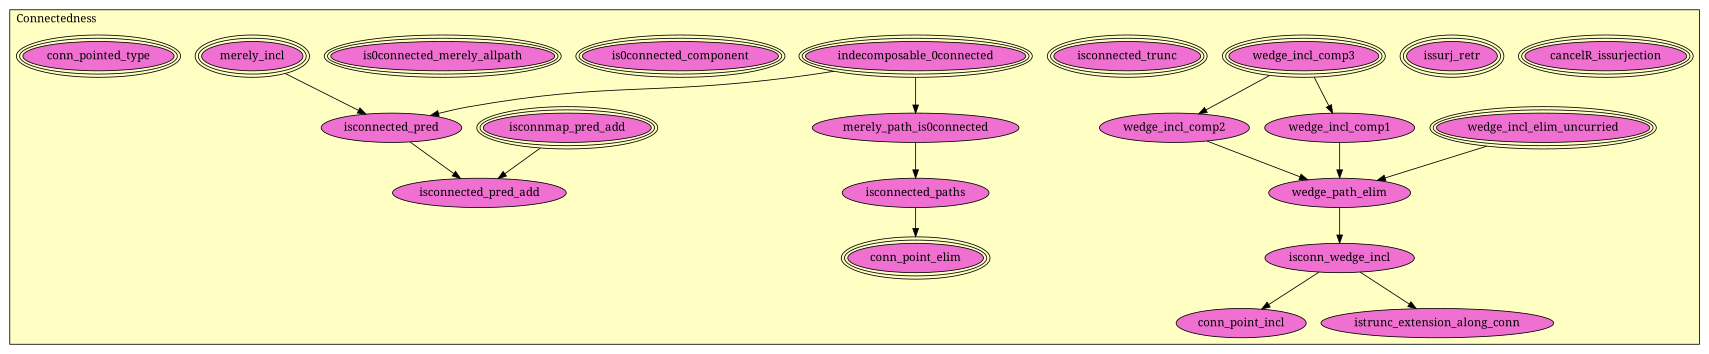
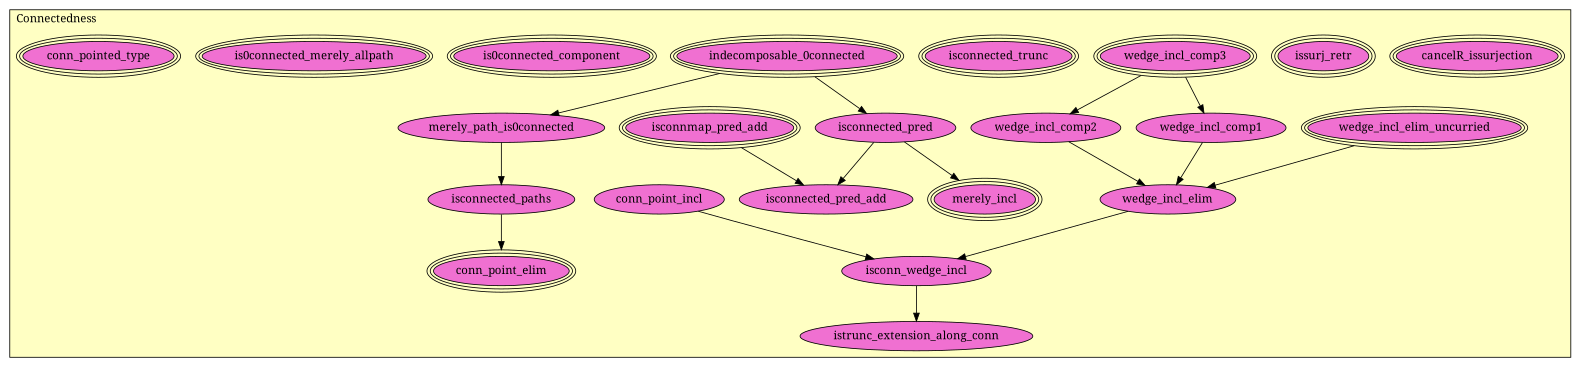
edge "merely_incl" -> "isconnected_pred": reversed
node "wedge_path_elim": label "wedge_path_elim" -> "wedge_incl_elim"
edge "isconn_wedge_incl" -> "conn_point_incl": reversed
